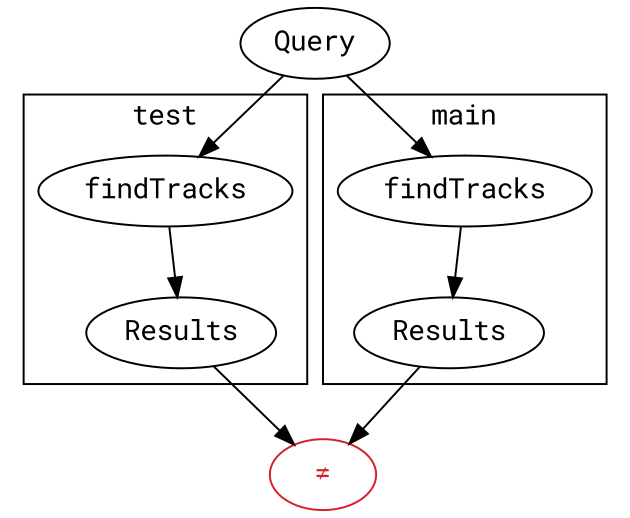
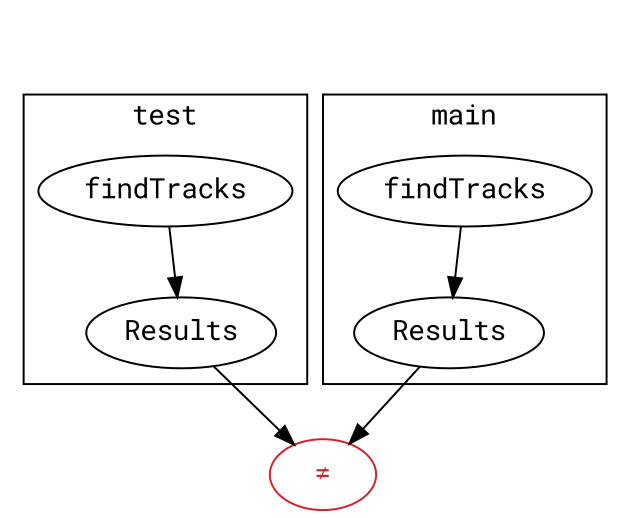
node "Query": removed
